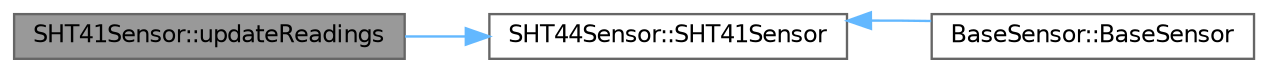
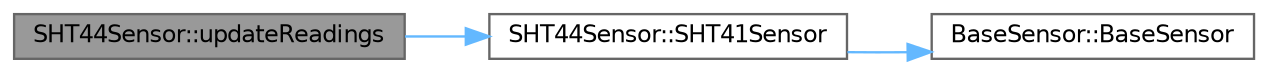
edge "BaseSensor::BaseSensor" -> "SHT44Sensor::SHT41Sensor": reversed
node "SHT41Sensor::updateReadings": label "SHT41Sensor::updateReadings" -> "SHT44Sensor::updateReadings"
